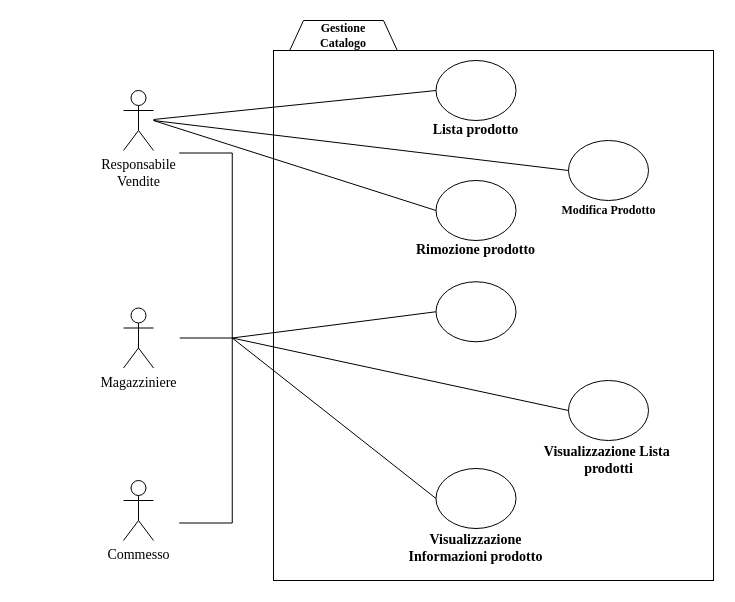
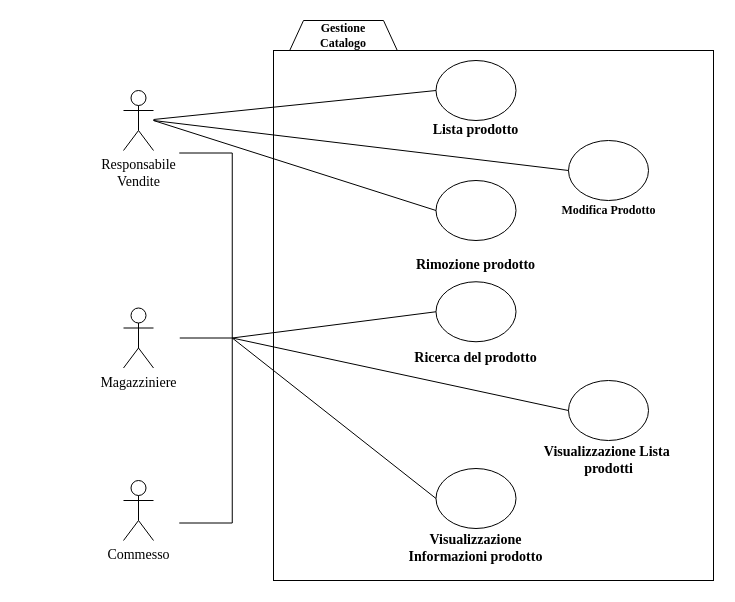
node "Rimozione prodotto": moved (476, 251) -> (476, 266)
node "Ricerca del prodotto": added
